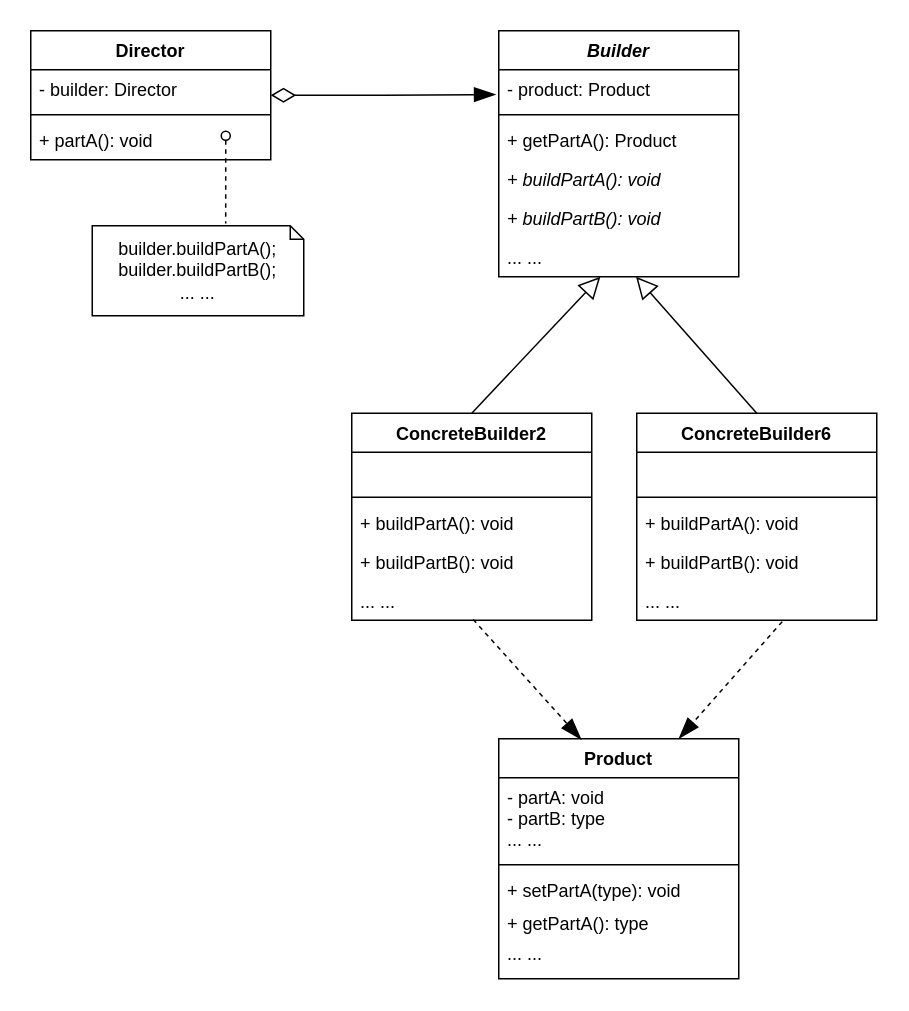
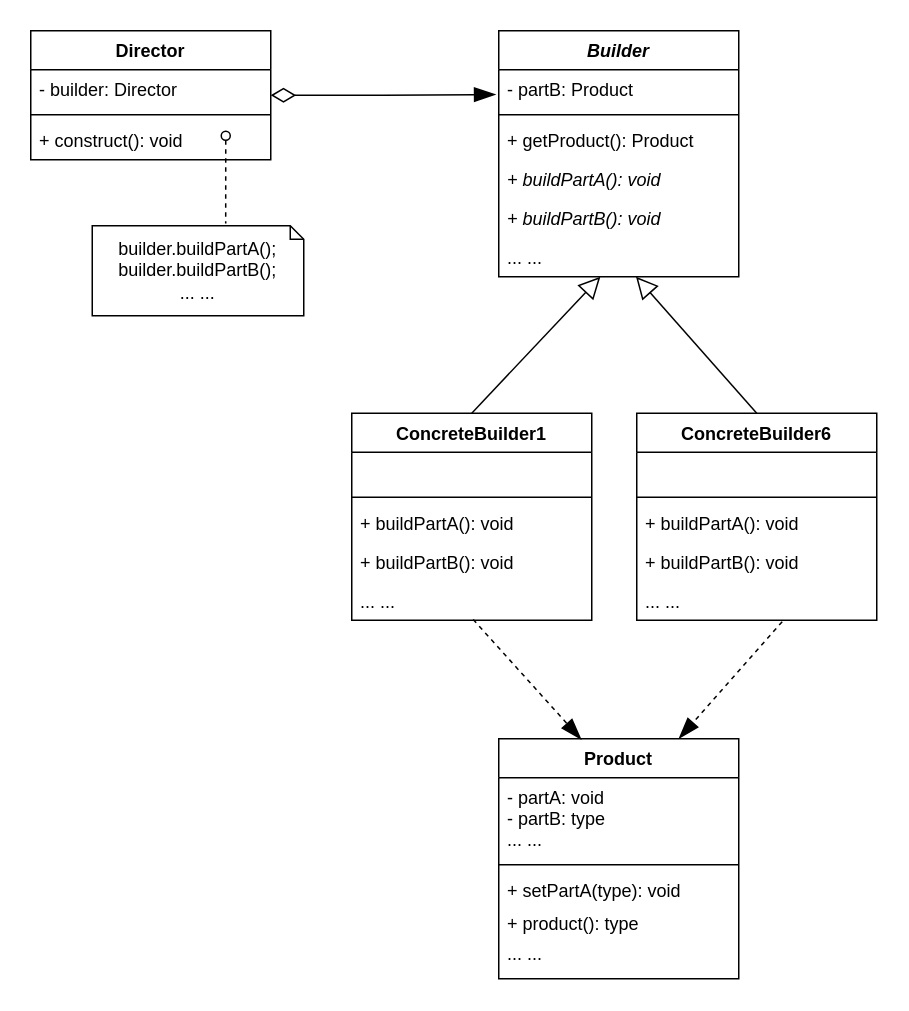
node "- product: Product": label "- product: Product" -> "- partB: Product"
node "+ partA(): void": label "+ partA(): void" -> "+ construct(): void"
node "+ getPartA(): Product": label "+ getPartA(): Product" -> "+ getProduct(): Product"
node "ConcreteBuilder2": label "ConcreteBuilder2" -> "ConcreteBuilder1"
node "+ getPartA(): type": label "+ getPartA(): type" -> "+ product(): type"
